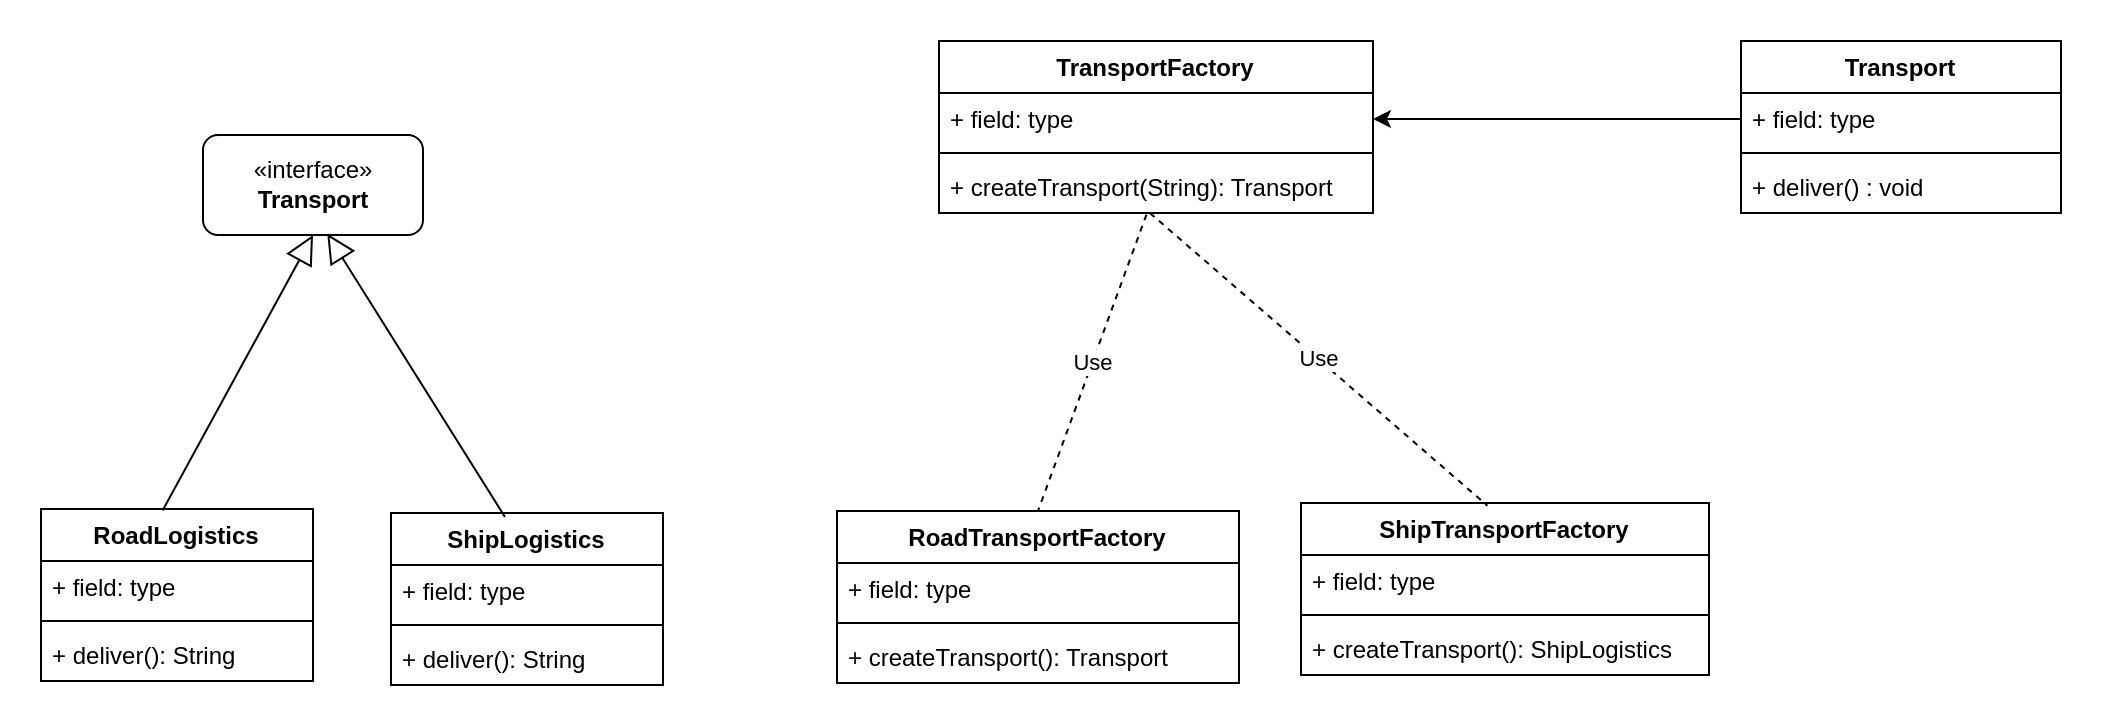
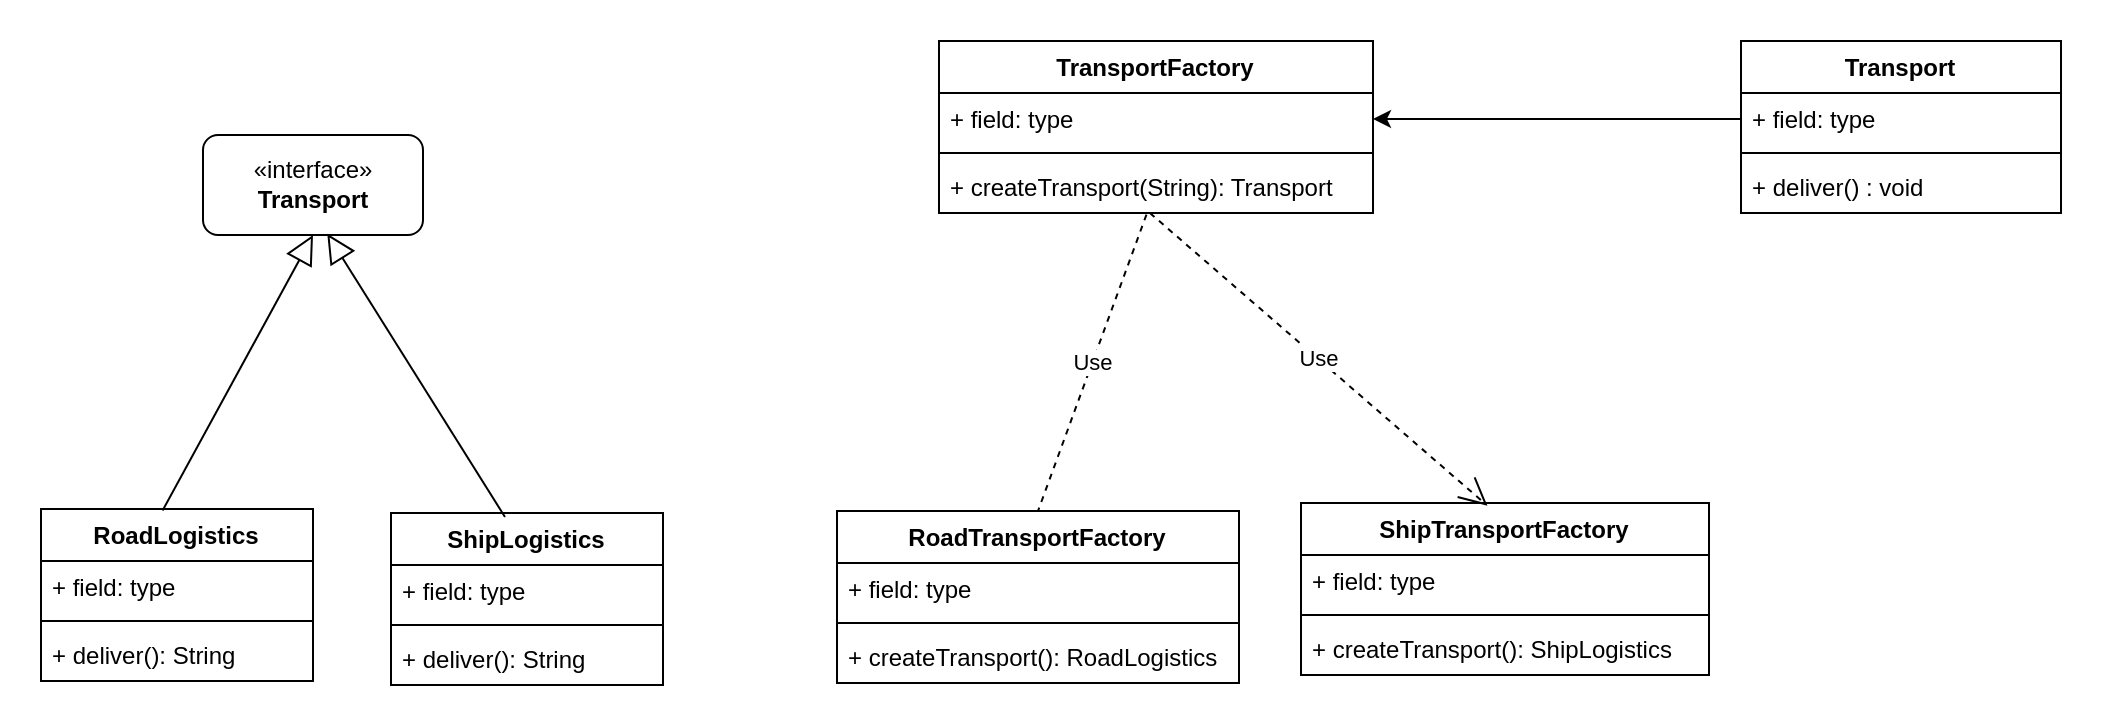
edge "+ createTransport(String): Transport" -- "ShipTransportFactory": arrowhead none -> open
node "+ createTransport(): Transport": label "+ createTransport(): Transport" -> "+ createTransport(): RoadLogistics"
